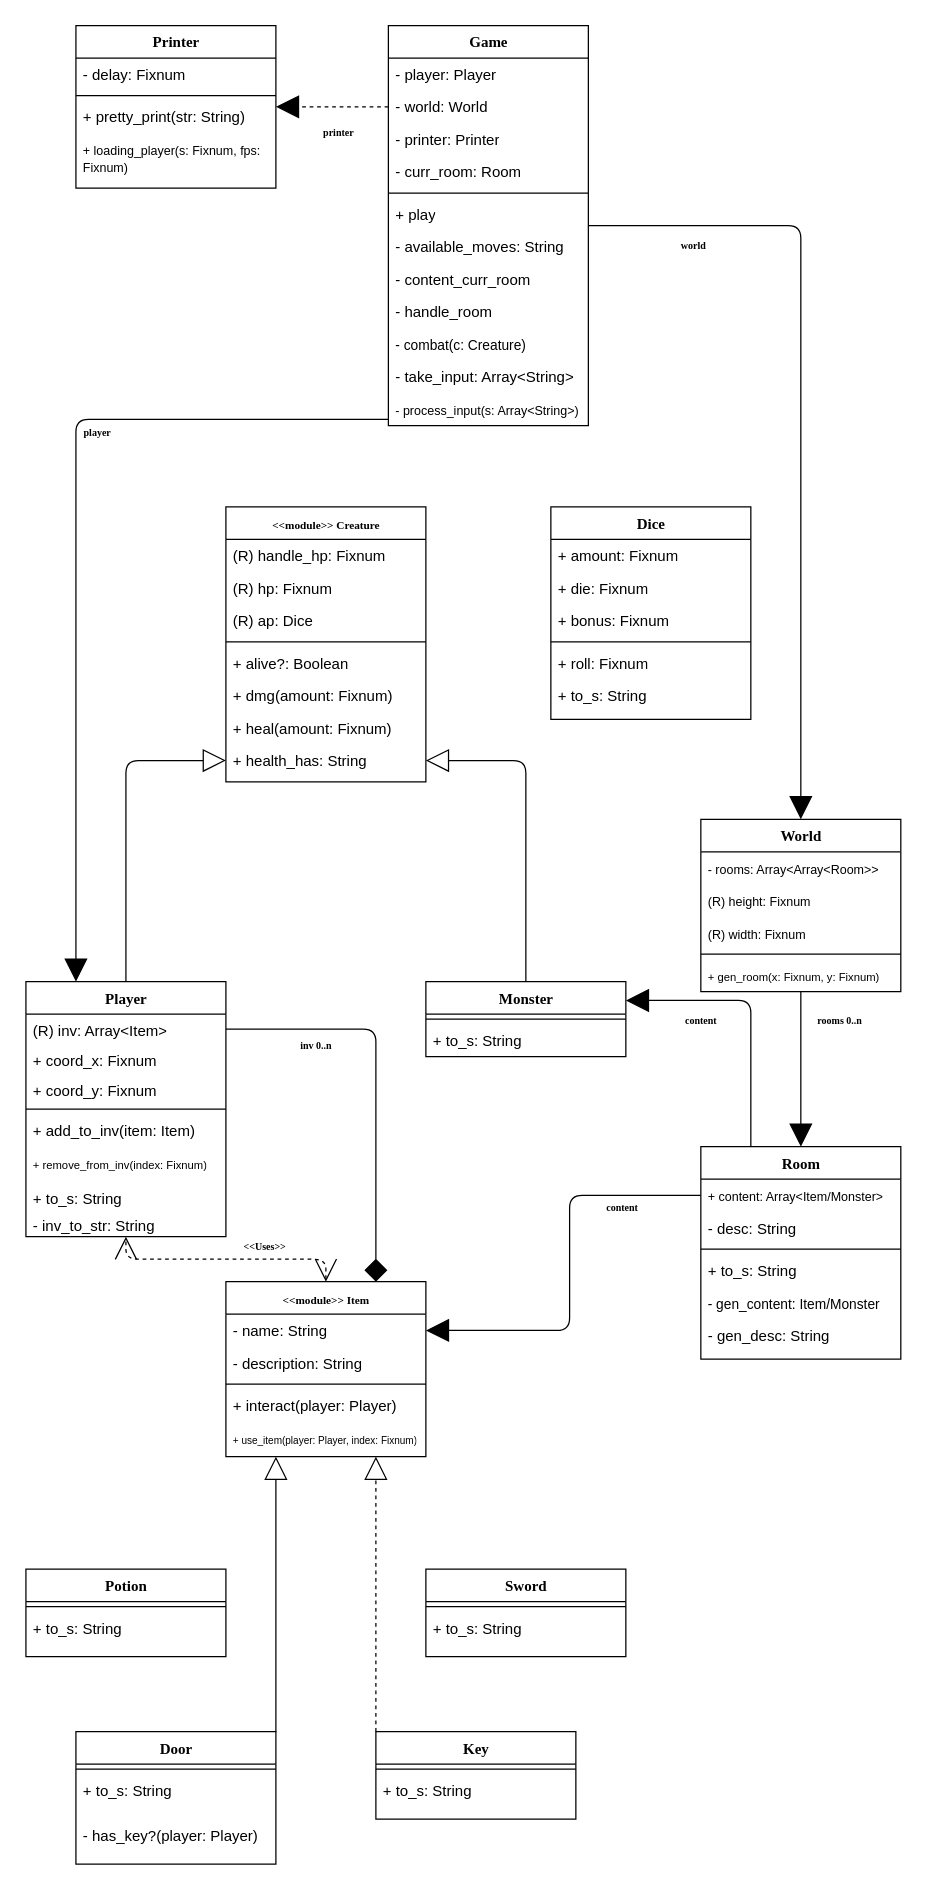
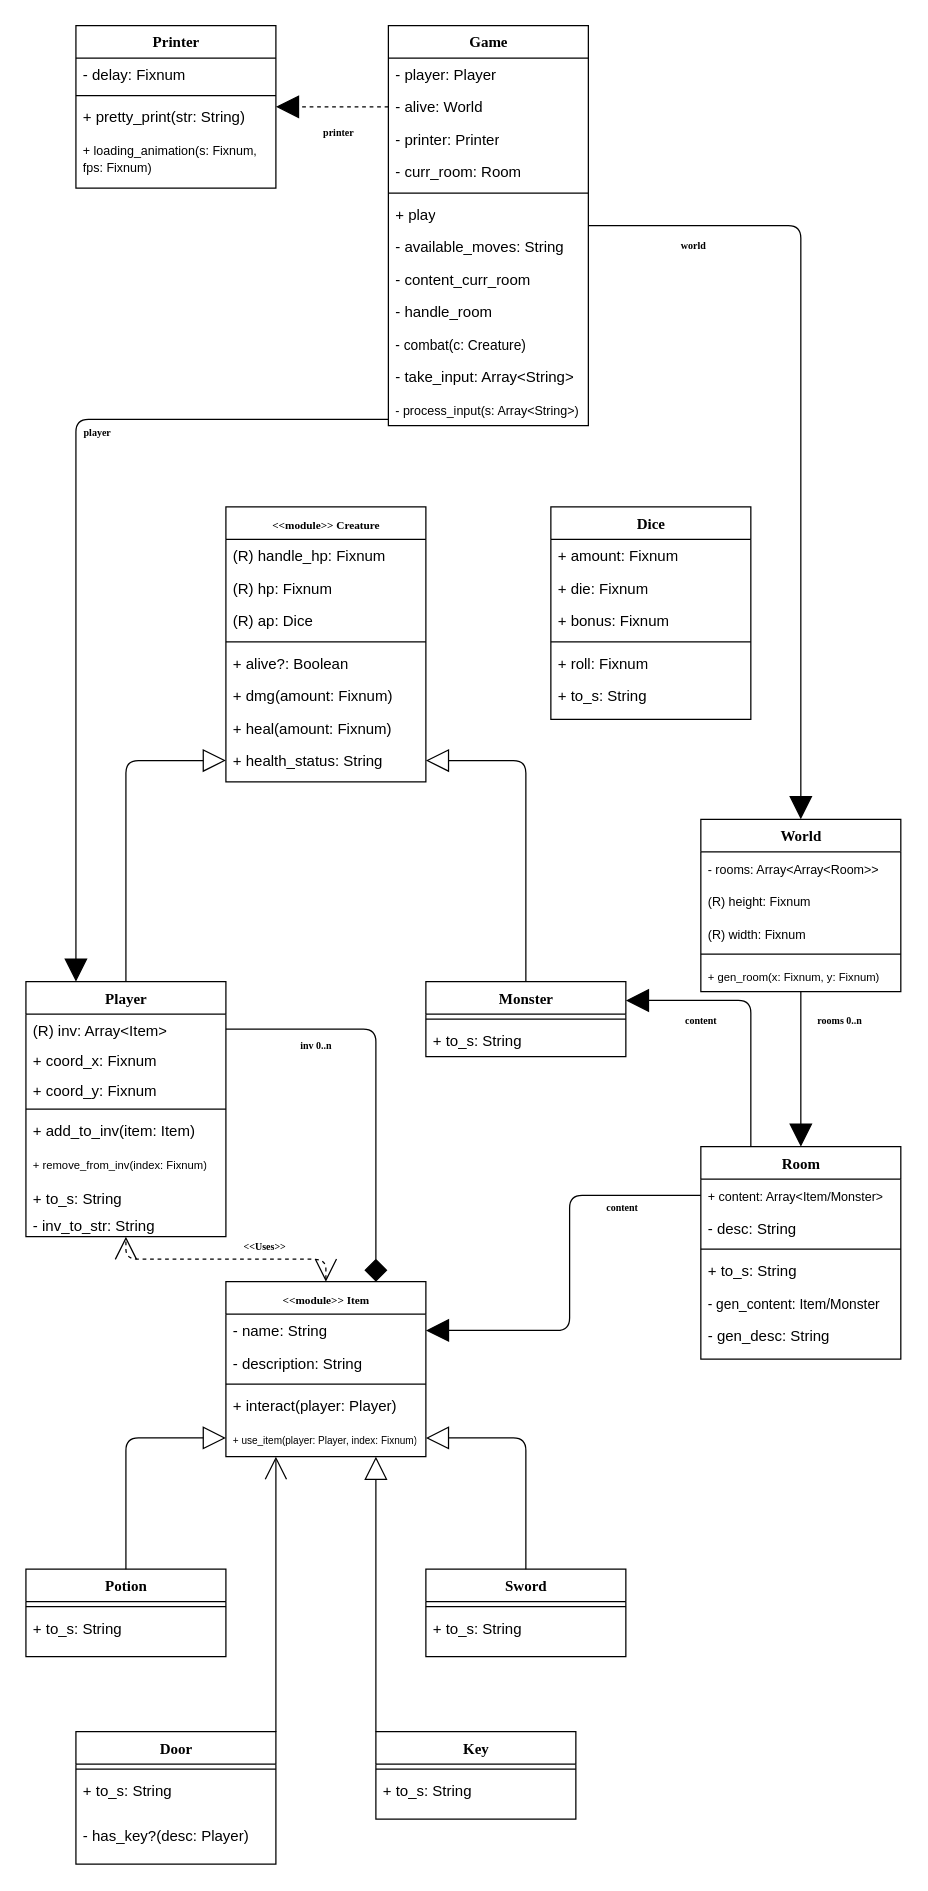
node "- world: World": label "- world: World" -> "- alive: World"
node "+ loading_player(s: Fixnum, fps: Fixnum)": label "+ loading_player(s: Fixnum, fps: Fixnum)" -> "+ loading_animation(s: Fixnum, fps: Fixnum)"
node "+ health_has: String": label "+ health_has: String" -> "+ health_status: String"
edge "Potion" -> "+ use_item(player: Player, index: Fixnum)": added
edge "Sword" -> "+ use_item(player: Player, index: Fixnum)": added
edge "Door" -> "<<module>> Item": arrowhead block -> open
edge "Key" -> "<<module>> Item": style dashed -> solid
node "- has_key?(player: Player)": label "- has_key?(player: Player)" -> "- has_key?(desc: Player)"
